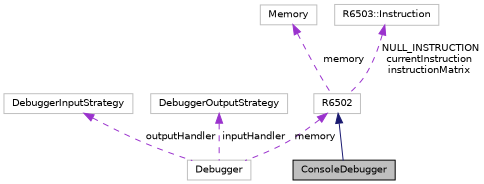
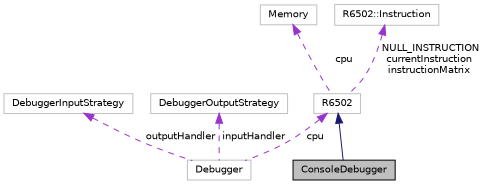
node "R6503::Instruction": label "R6503::Instruction" -> "R6502::Instruction"
edge "R6502" -> "Memory": label " memory" -> " cpu"
edge "Debugger" -> "R6502": label " memory" -> " cpu"
